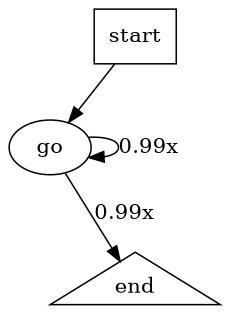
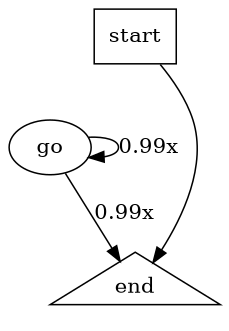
edge "start" -> "go": now "start" -> "end"
